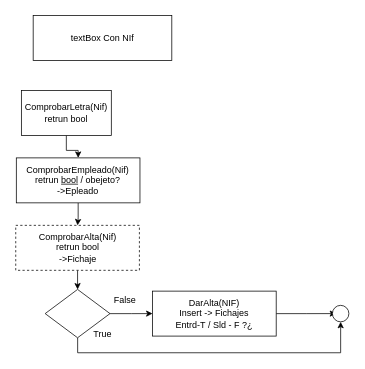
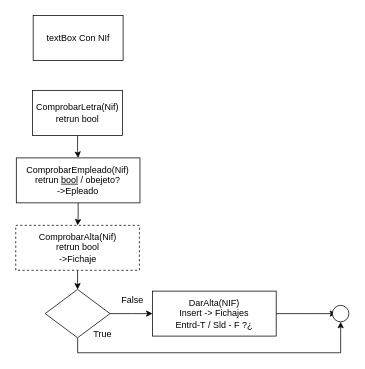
node "textBox Con NIf": size 139x45 -> 90x45
node "ComprobarLetra(Nif) retrun bool": moved (66, 113) -> (78, 113)
node "False": moved (125, 300) -> (133, 300)
